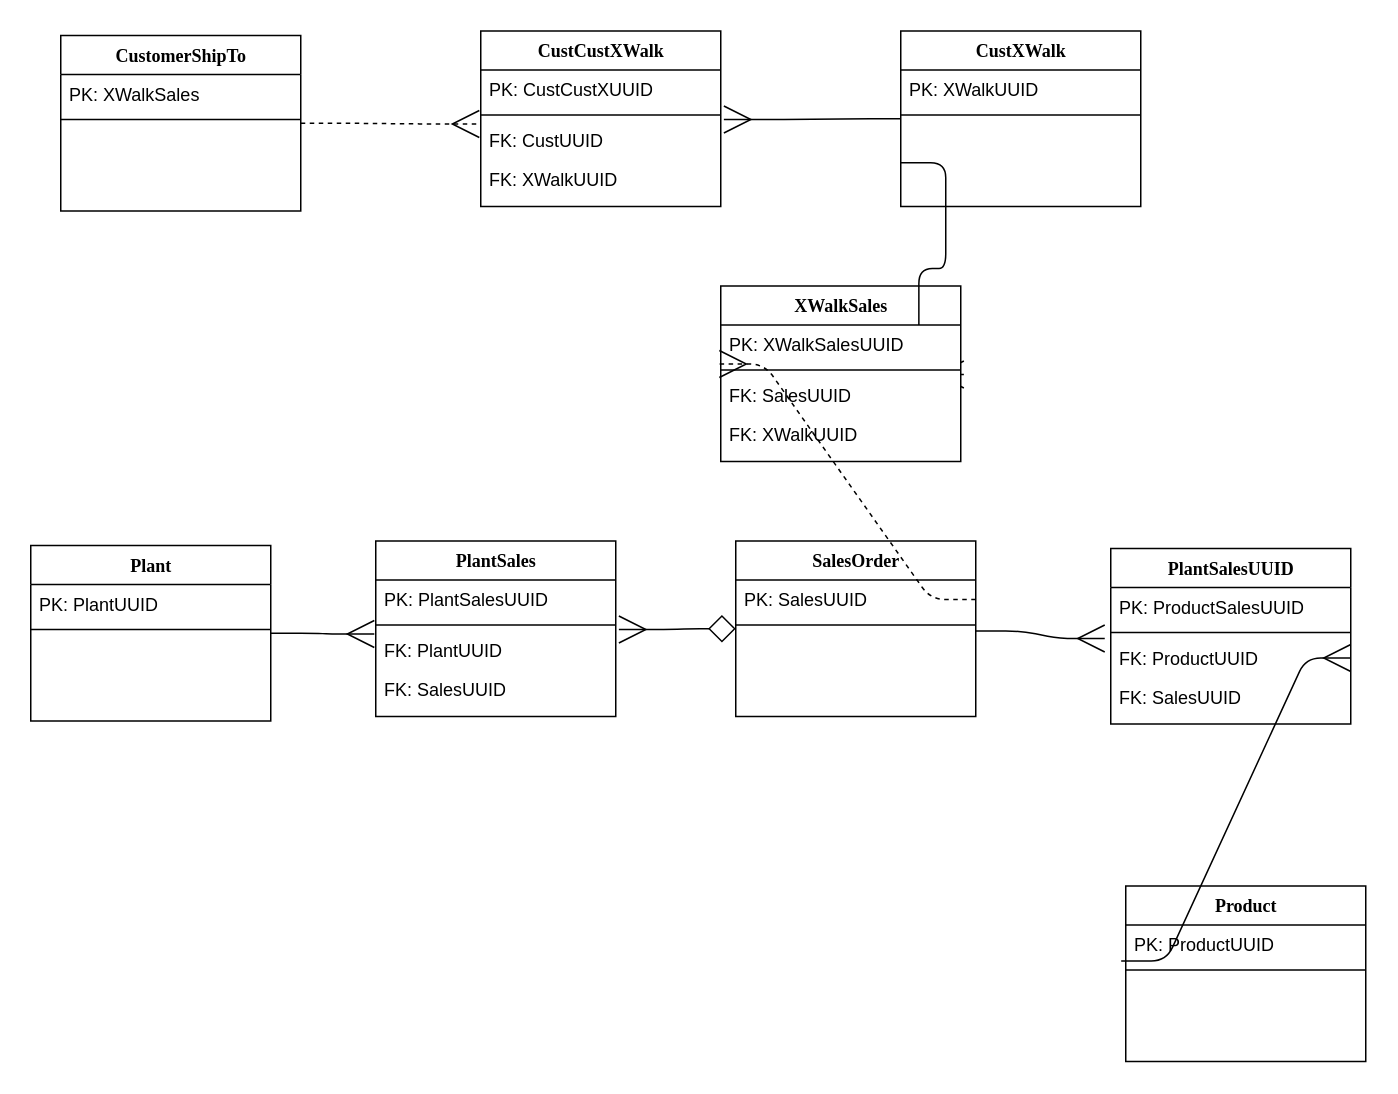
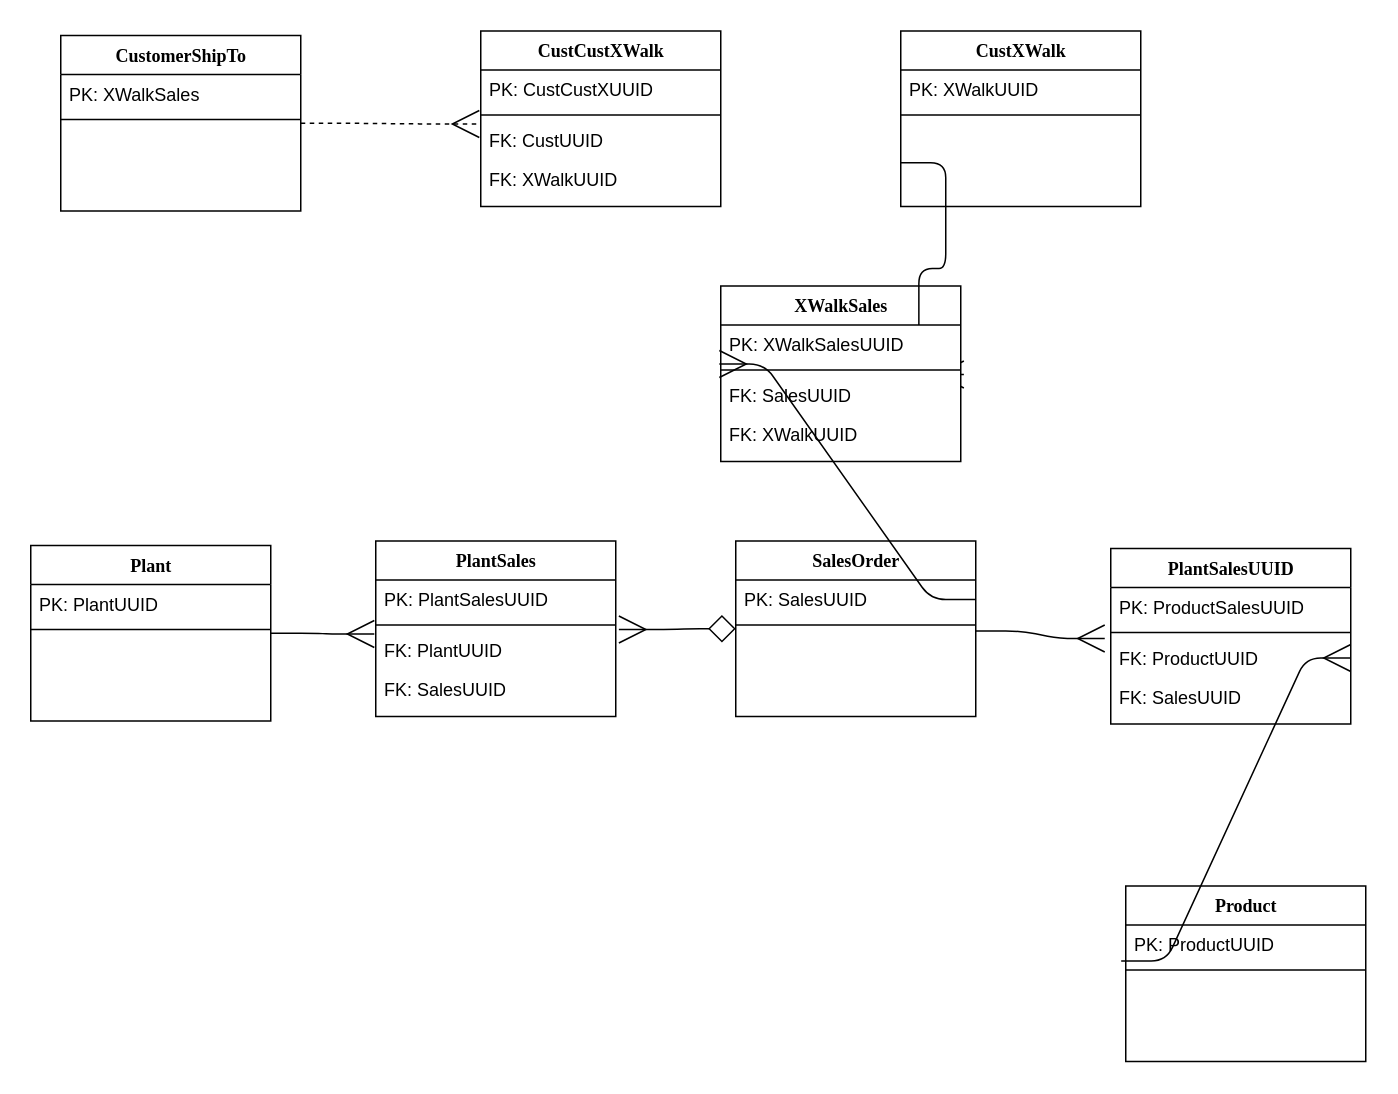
edge "CustXWalk" -> "FK: CustUUID": removed
edge "PK: SalesUUID" -> "PK: XWalkSalesUUID": style dashed -> solid
